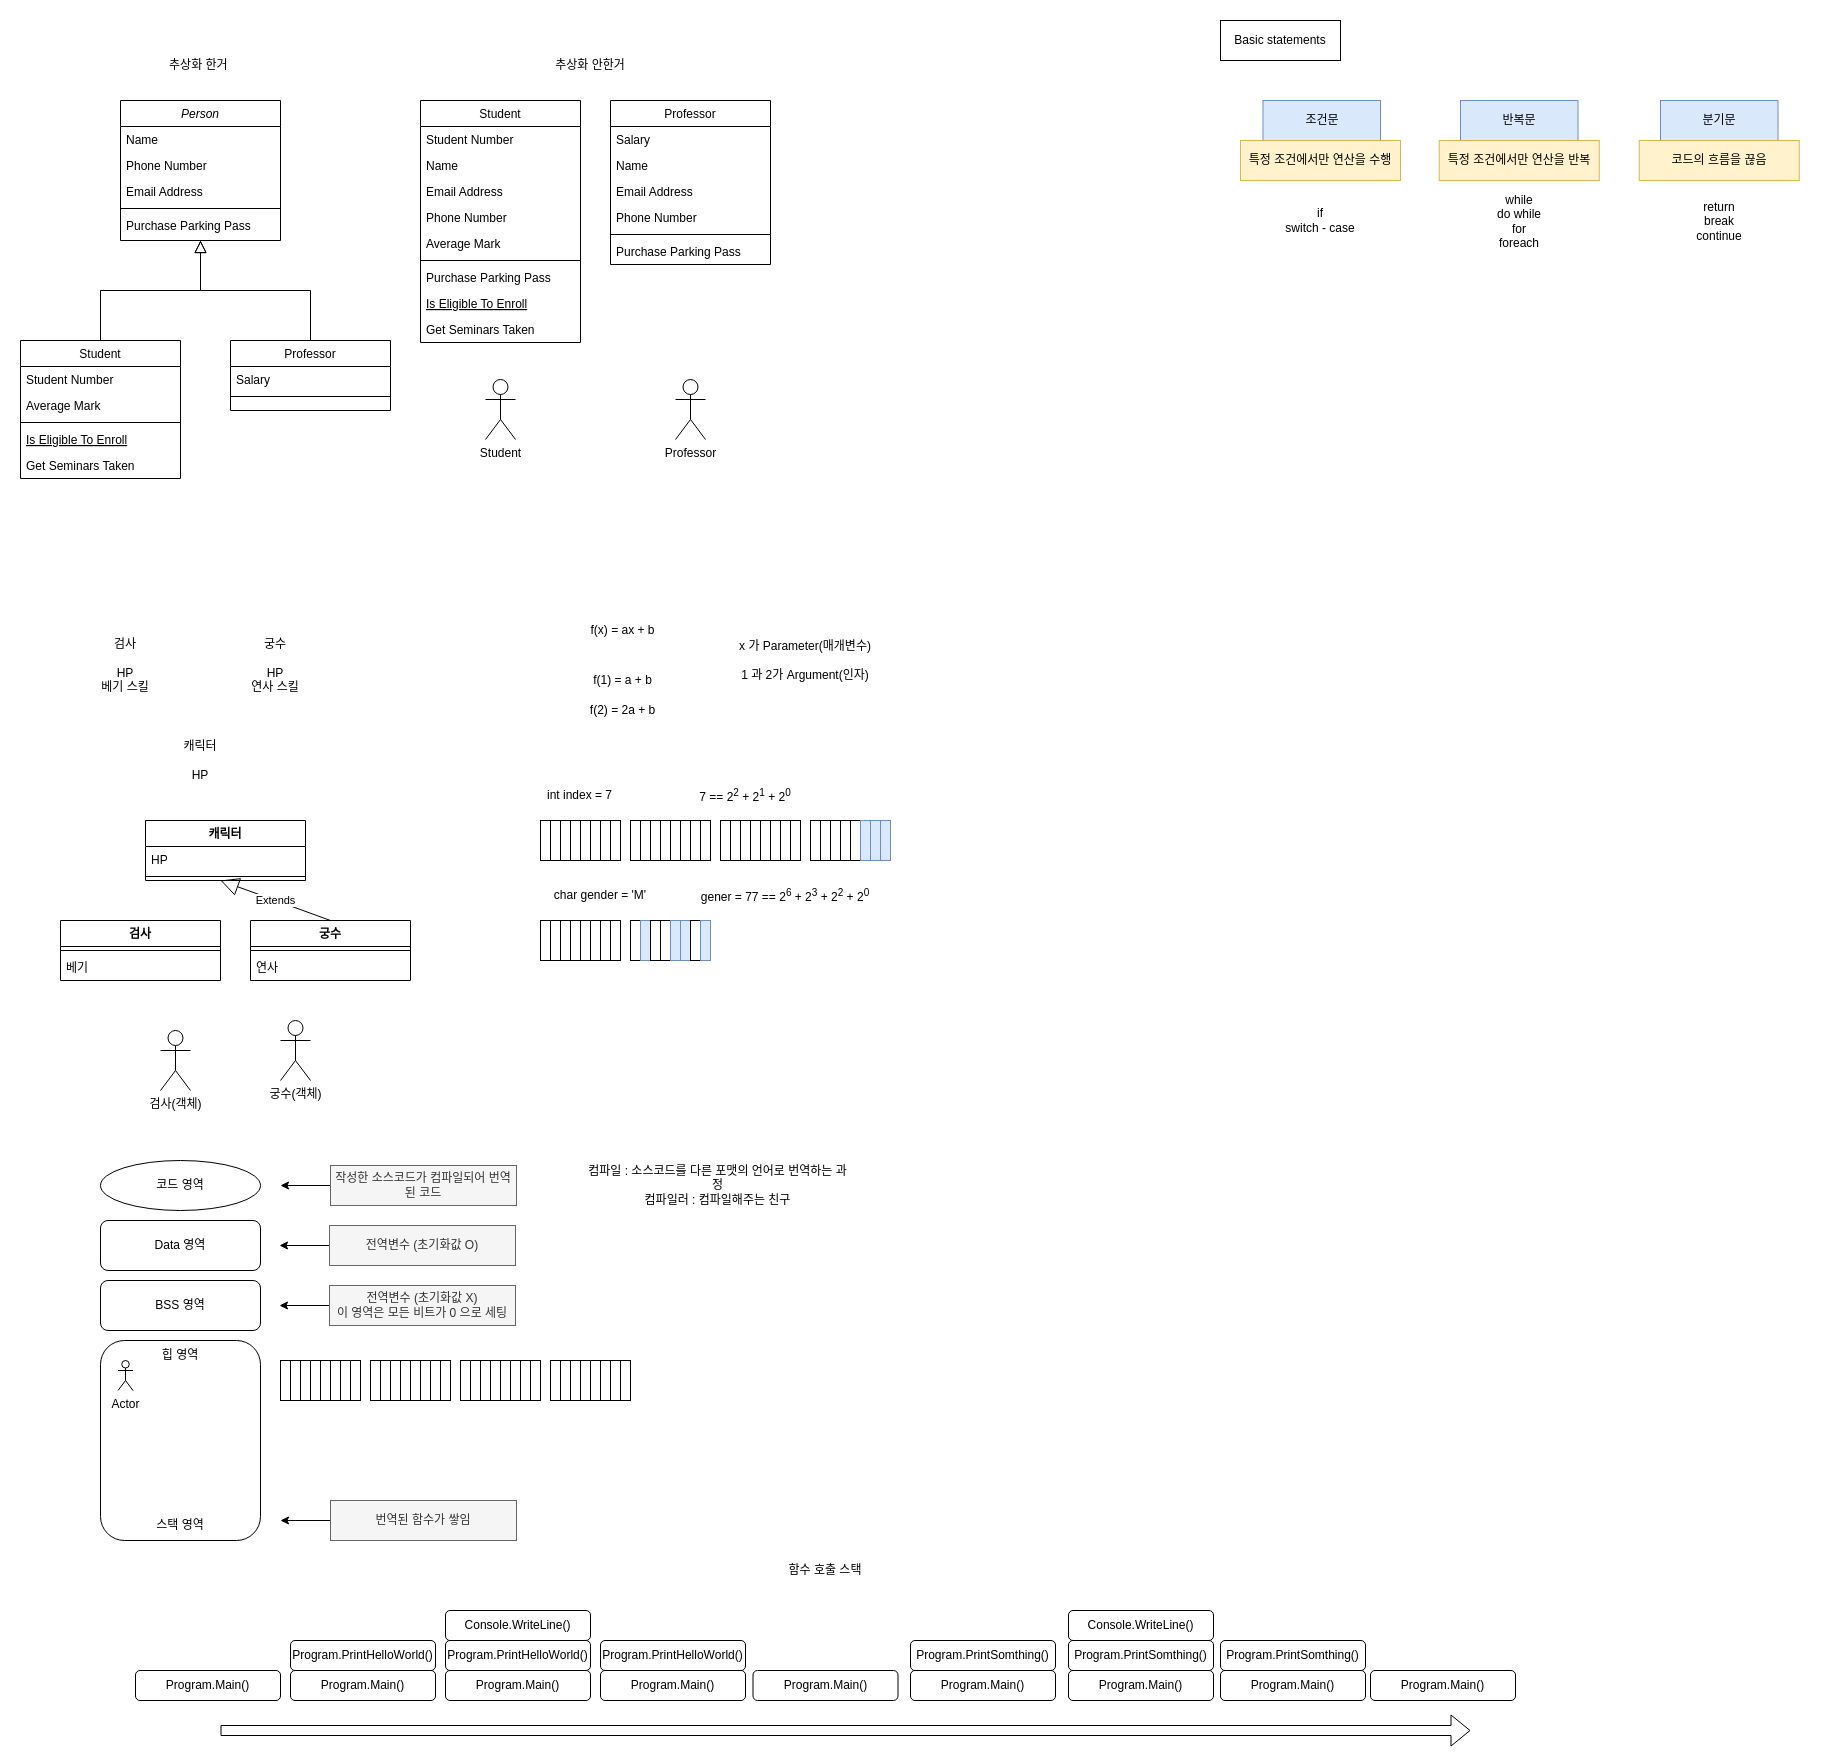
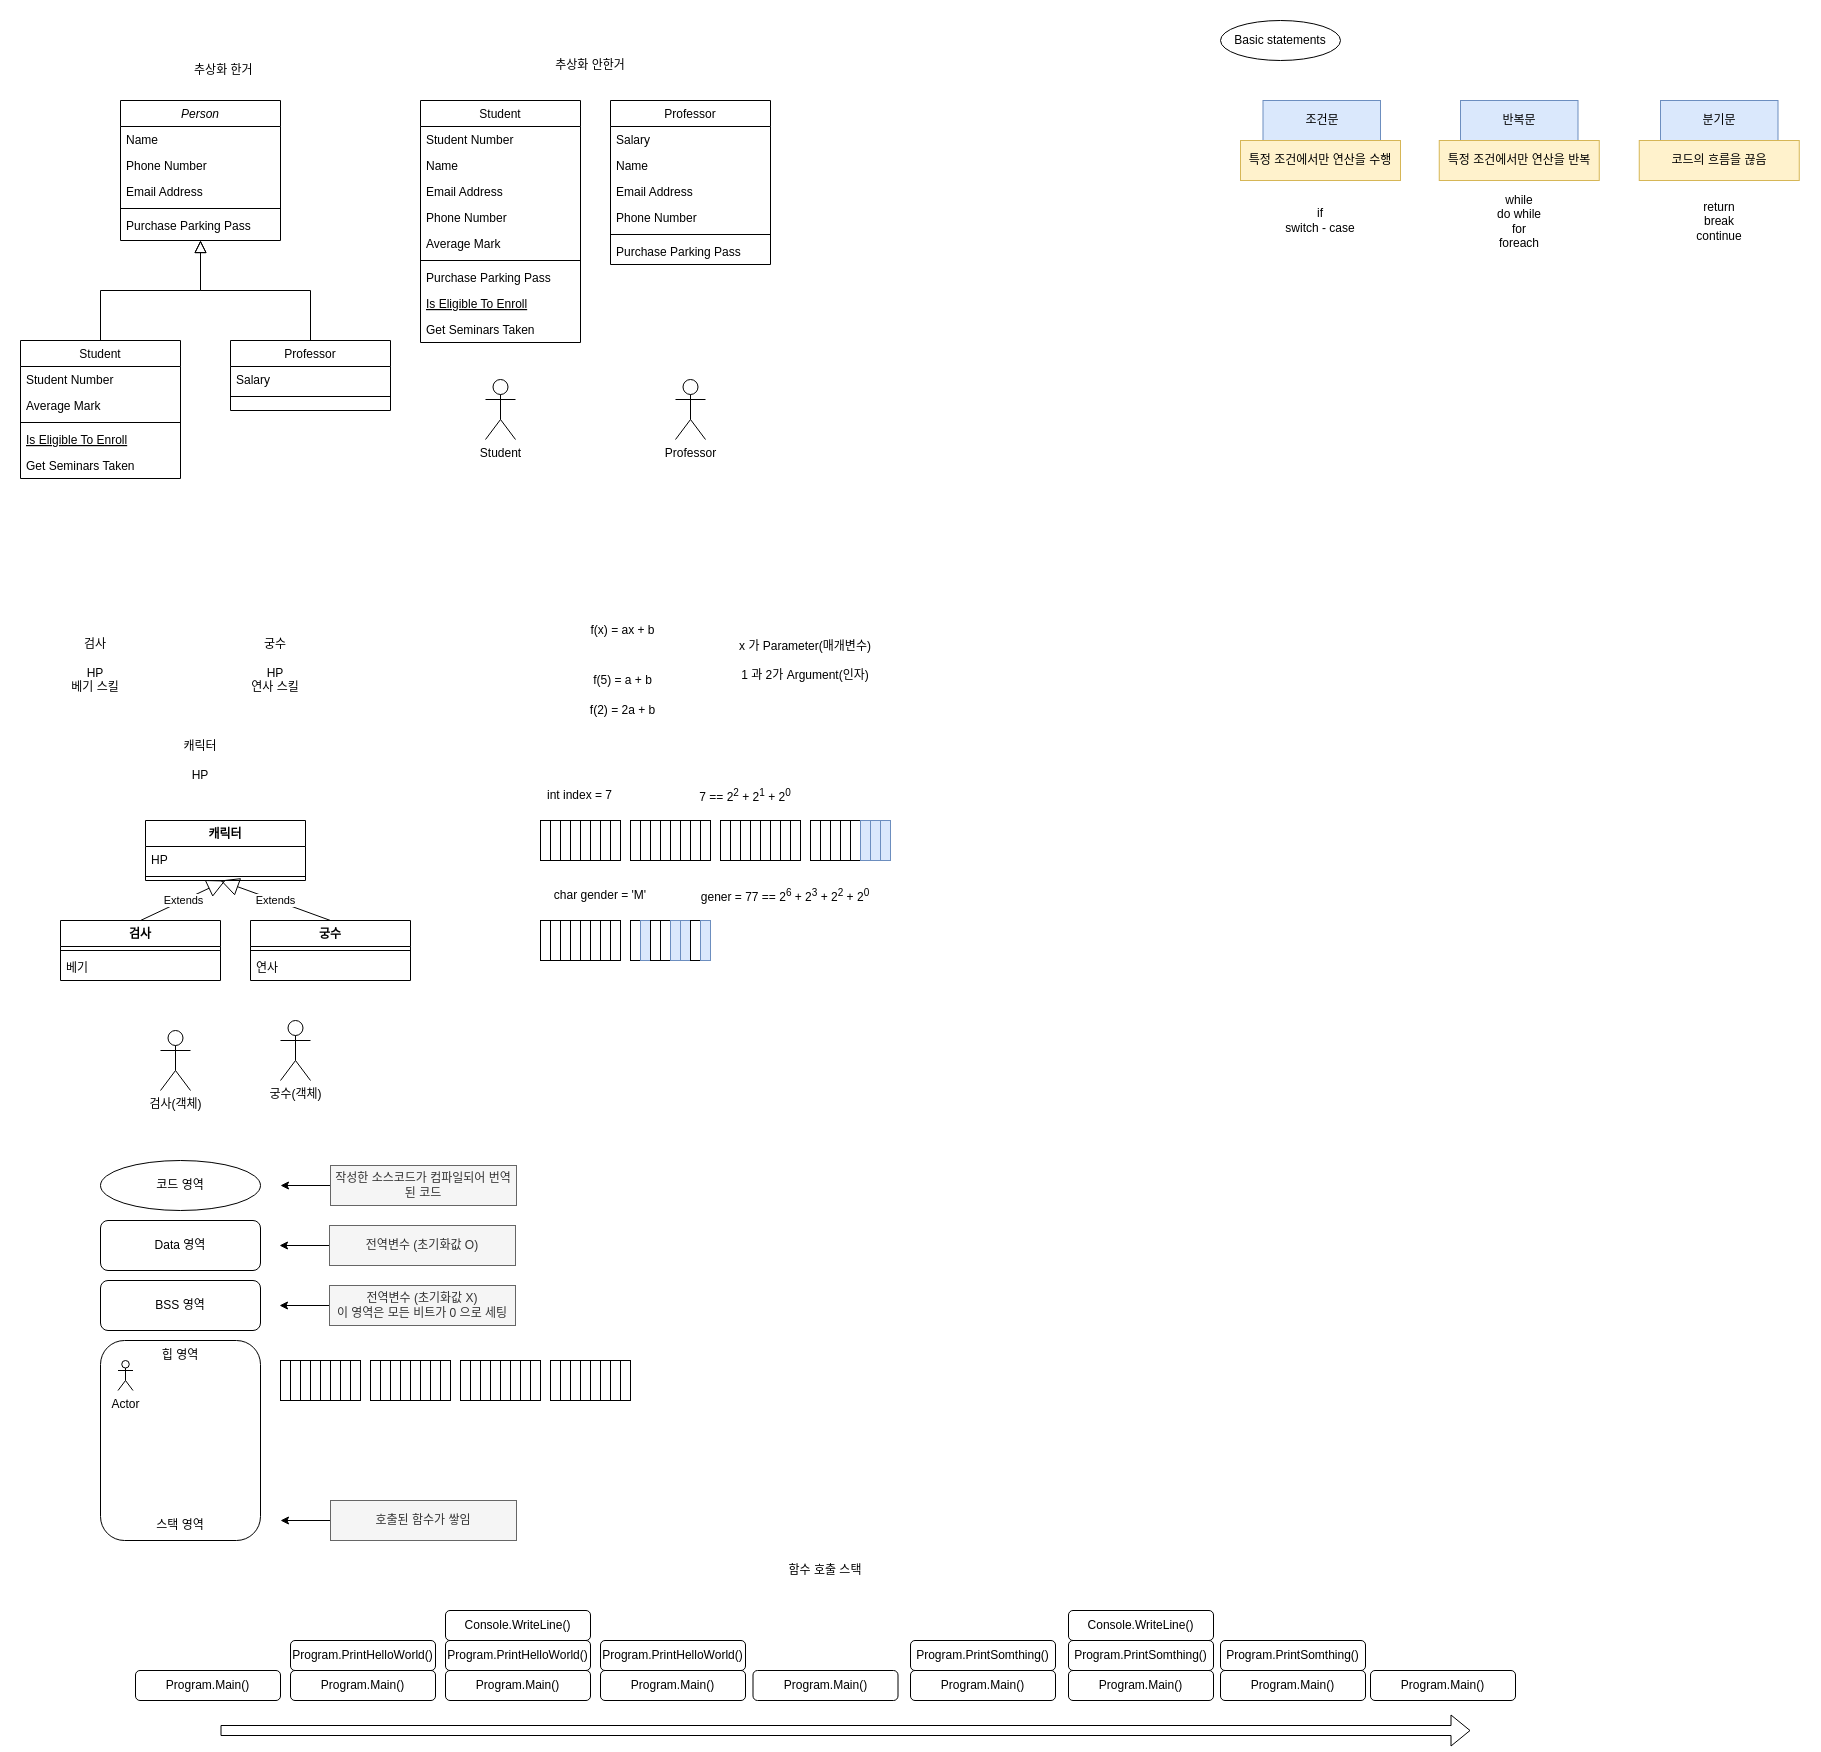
node "Basic statements": shape rectangle -> ellipse
node "추상화 한거": moved (201, 66) -> (226, 71)
node "검사 HP 베기 스킬": moved (126, 666) -> (96, 666)
node "f(1) = a + b": label "f(1) = a + b" -> "f(5) = a + b"
edge "검사" -> "캐릭터": added, label "Extends"
node "컴파일 : 소스코드를 다른 포맷의 언어로 번역하는 과정 컴파일러 : 컴파일해주는 친구": removed
node "번역된 함수가 쌓임": label "번역된 함수가 쌓임" -> "호출된 함수가 쌓임"
